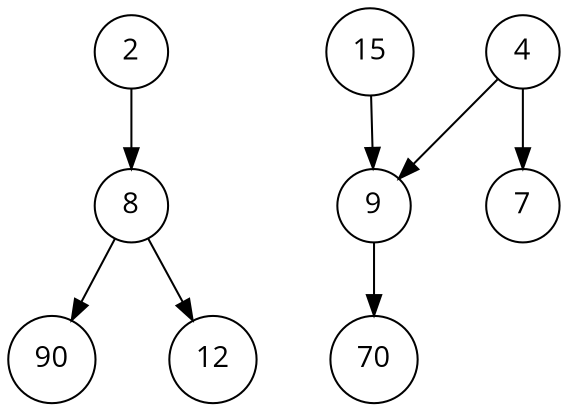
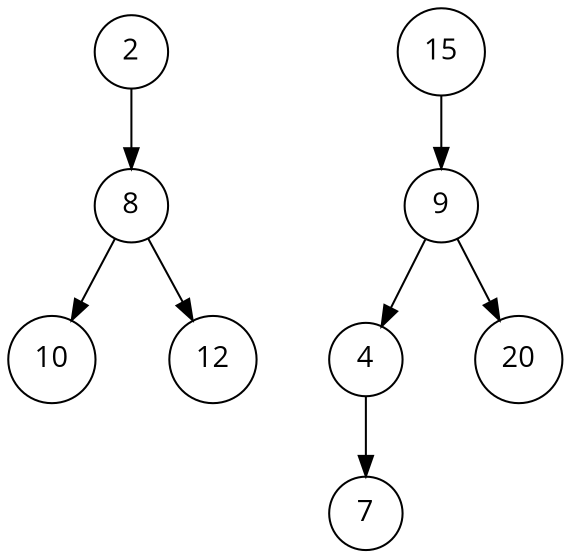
edge "4" -> "9": reversed
node "90": label "90" -> "10"
node "70": label "70" -> "20"
